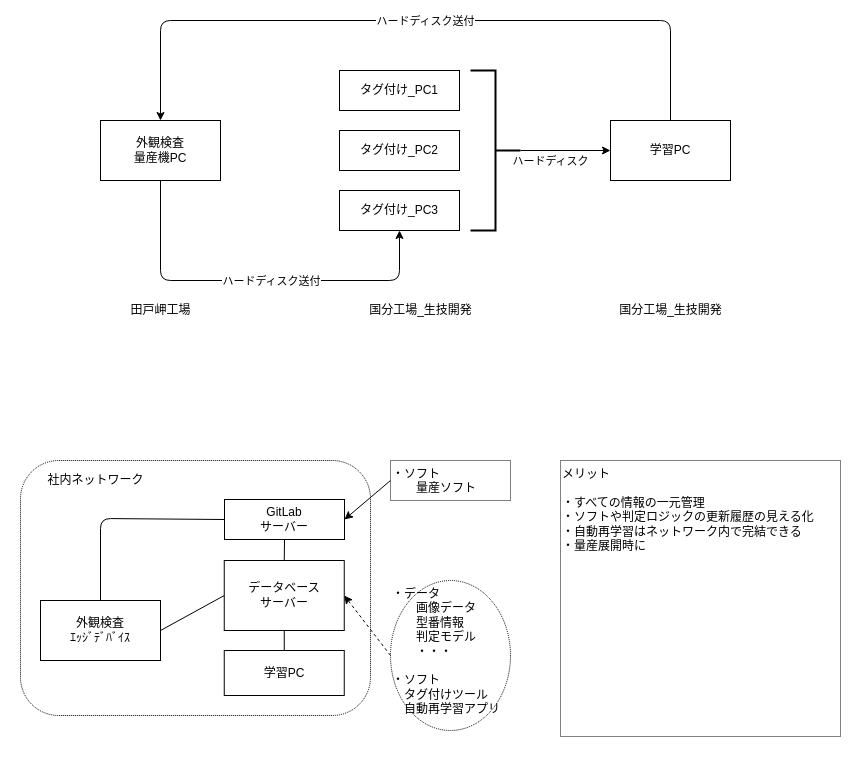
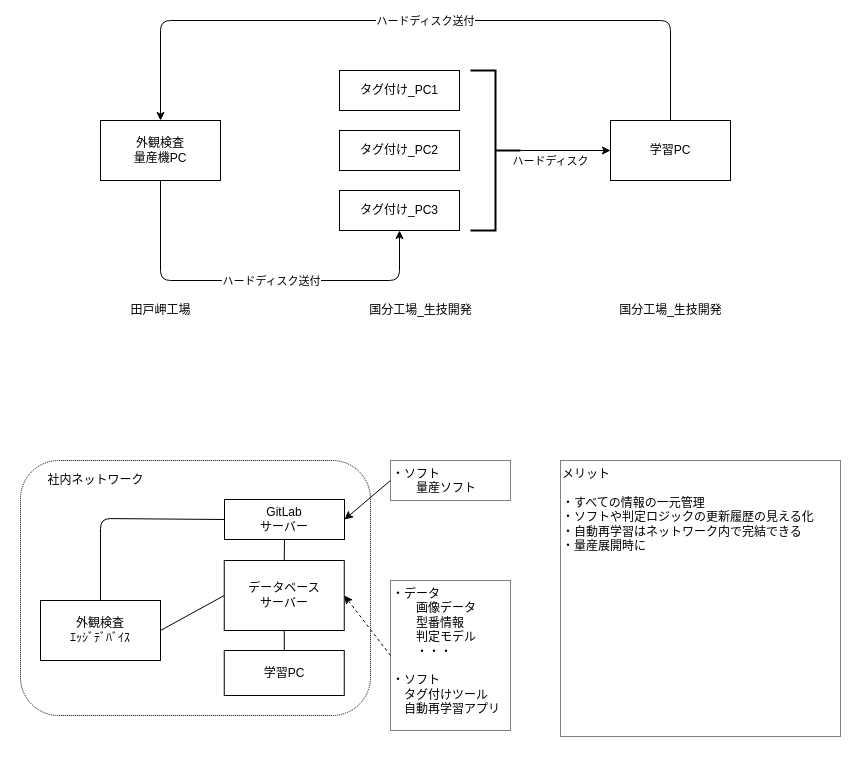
node "・データ 画像データ 型番情報 判定モデル ・・・ ・ソフト タグ付けツール 自動再学習アプリ": shape ellipse -> rectangle
